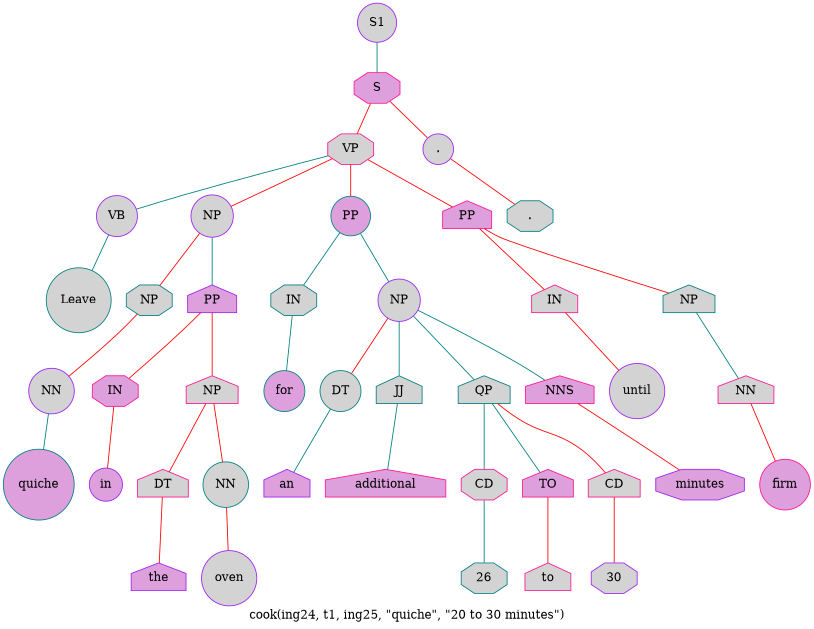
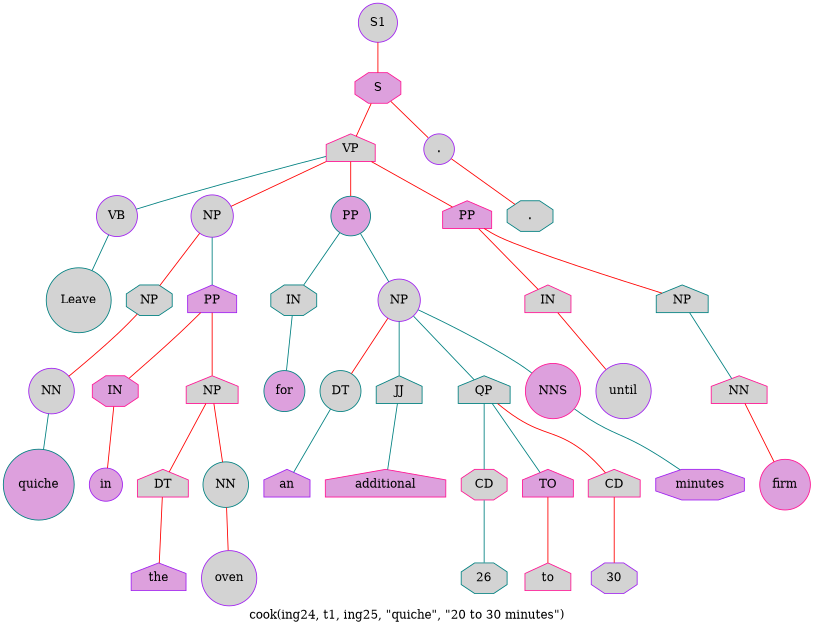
edge "S1" -- "S": color teal -> red
node "VP": shape octagon -> house
node "NNS": shape house -> circle
edge "NNS" -- "minutes": color red -> teal
